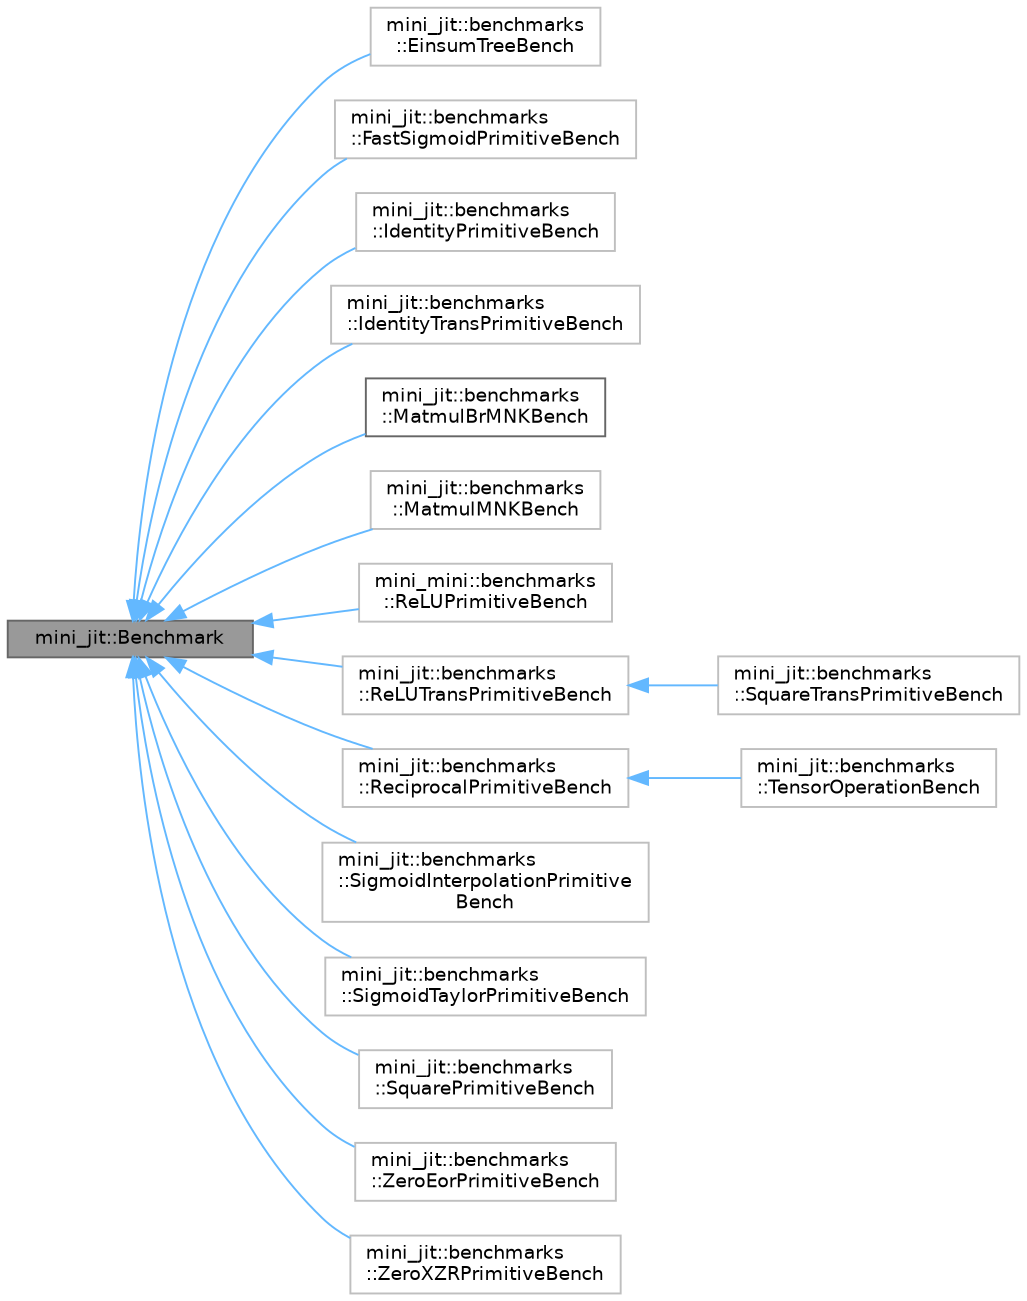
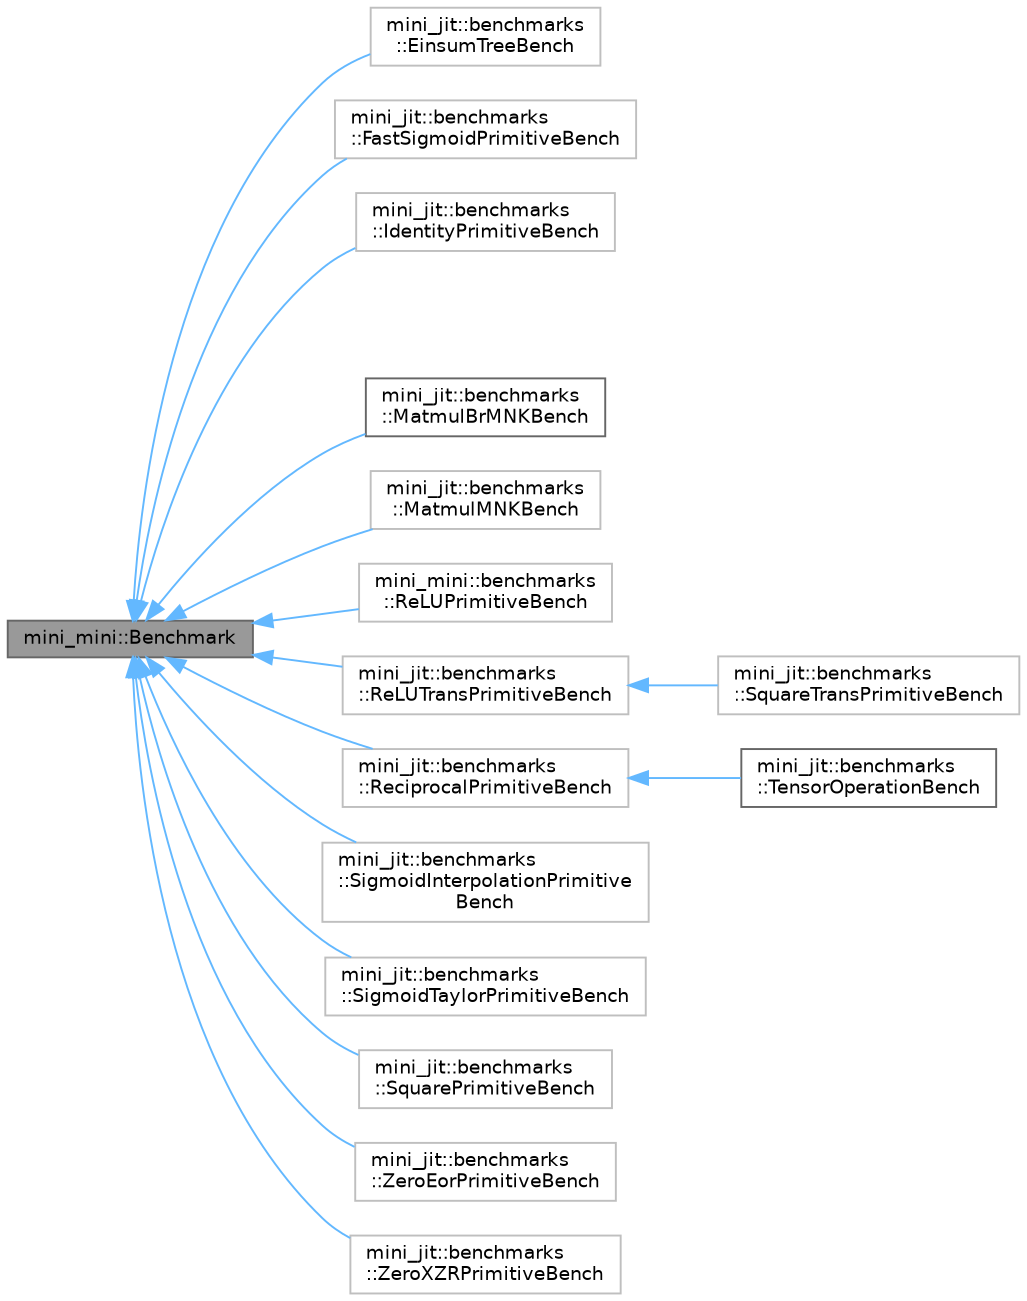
node "mini_jit::benchmarks ::IdentityTransPrimitiveBench": removed
node "mini_jit::Benchmark": label "mini_jit::Benchmark" -> "mini_mini::Benchmark"
node "mini_jit::benchmarks ::TensorOperationBench": color grey75 -> gray40
